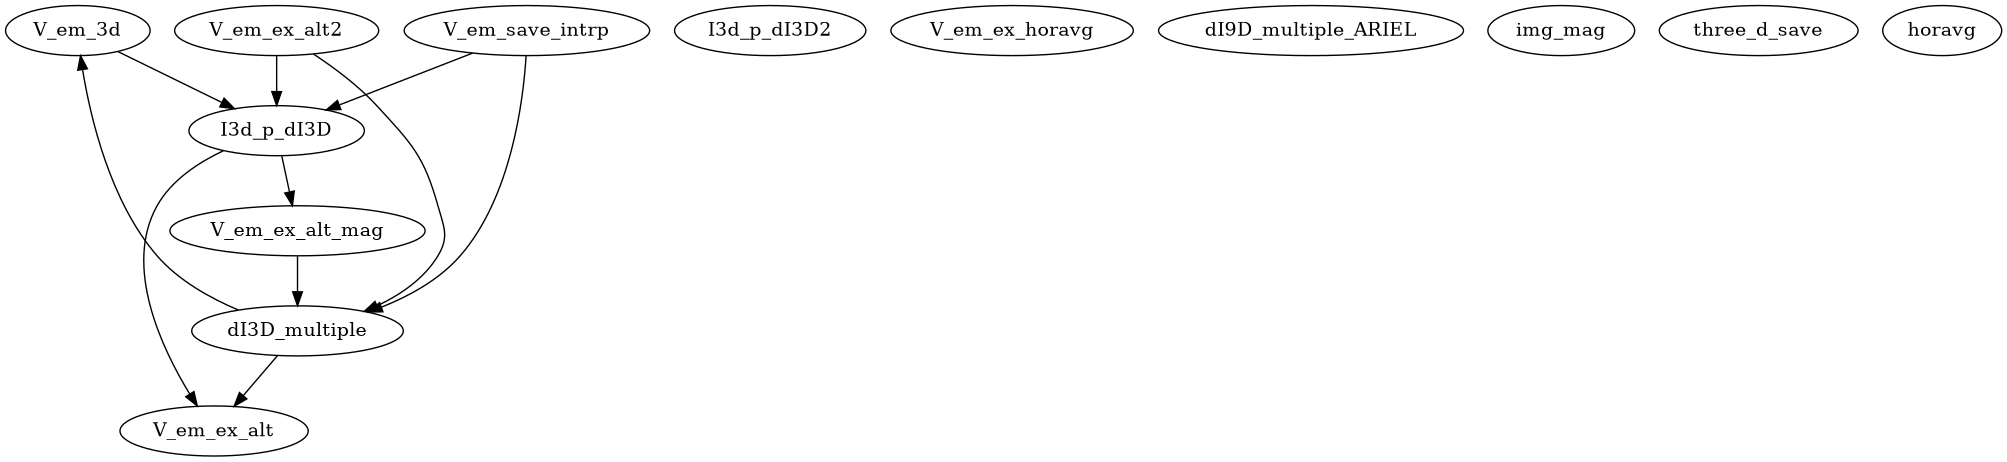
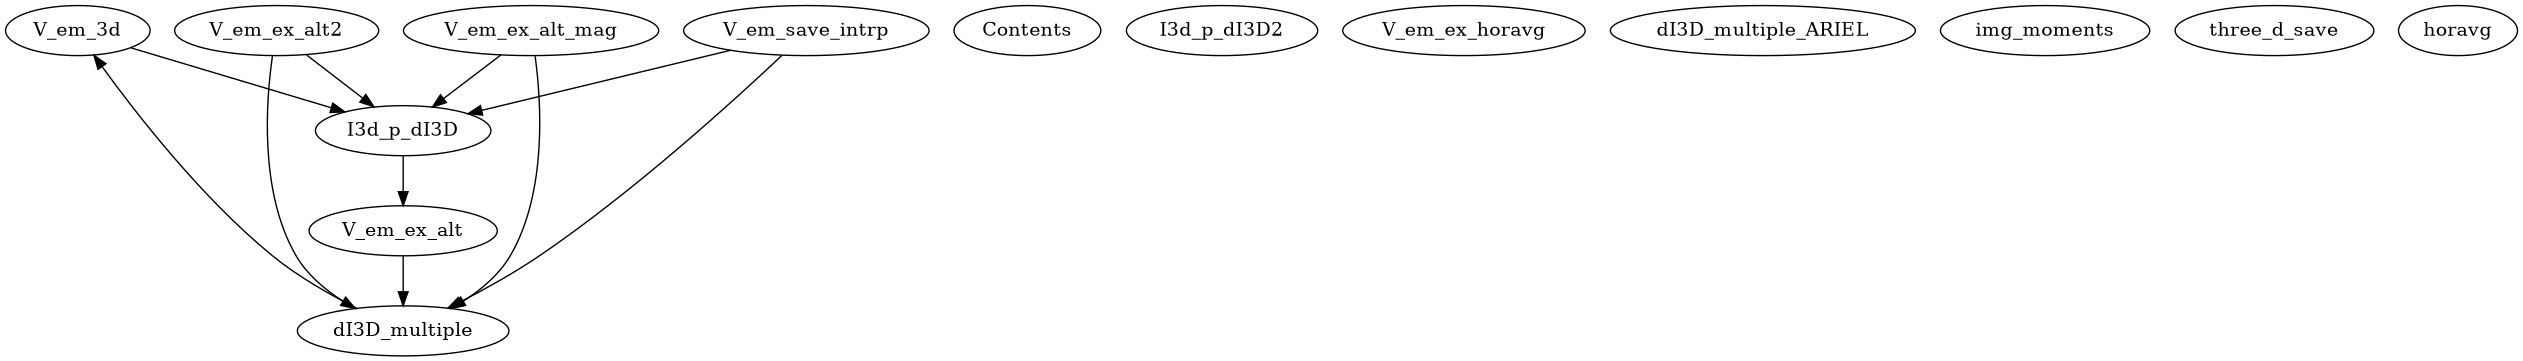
node "Contents": added
node "dI9D_multiple_ARIEL": label "dI9D_multiple_ARIEL" -> "dI3D_multiple_ARIEL"
node "img_mag": label "img_mag" -> "img_moments"
edge "I3d_p_dI3D" -> "V_em_ex_alt_mag": reversed
edge "dI3D_multiple" -> "V_em_ex_alt": reversed
